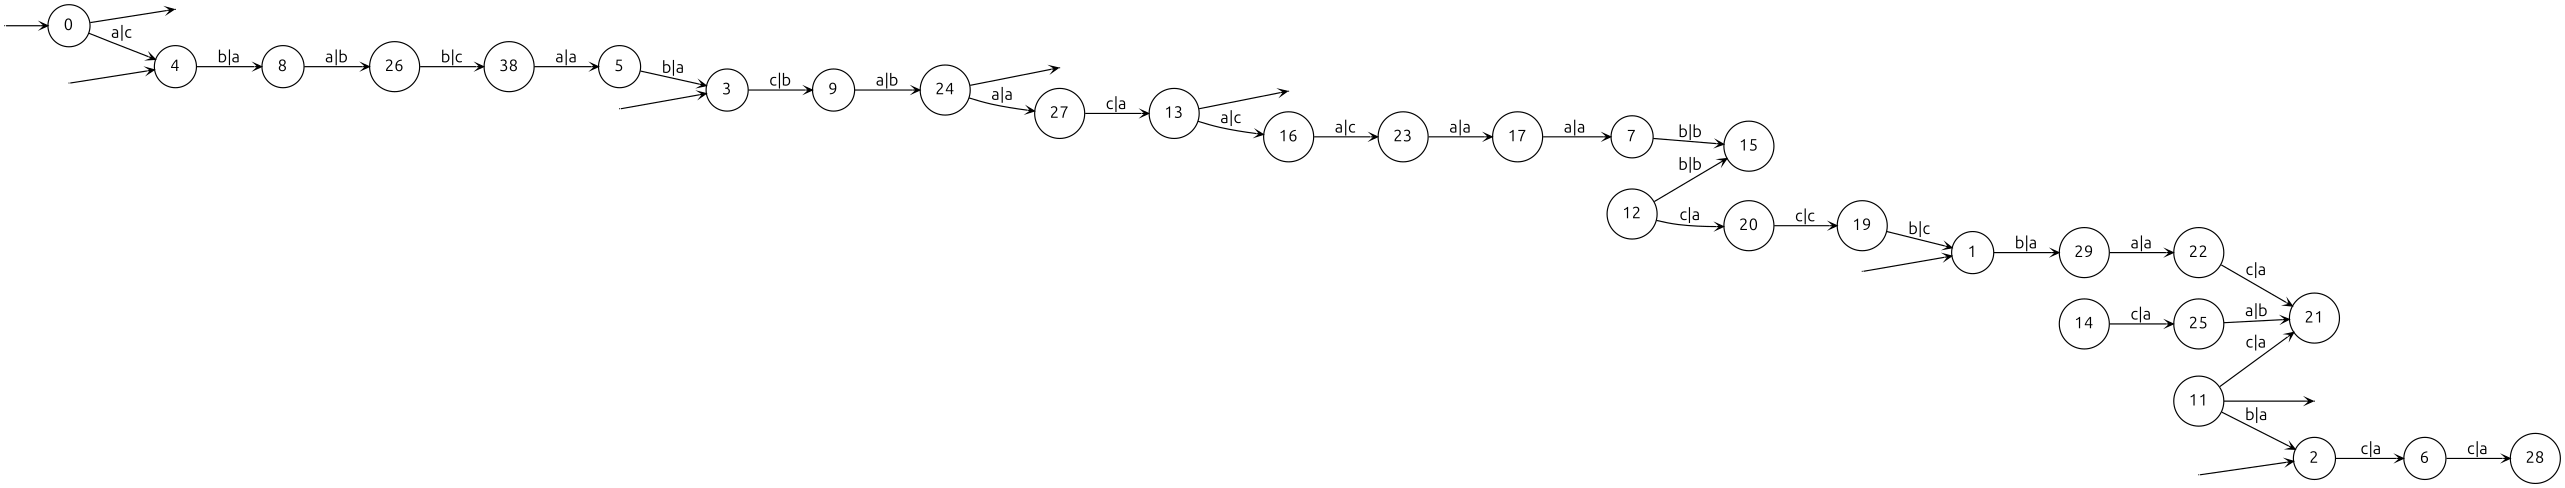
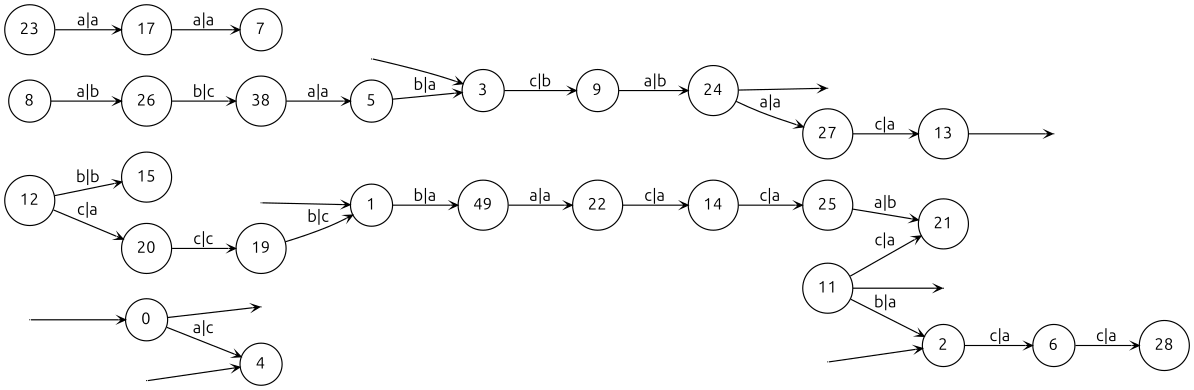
edge "4" -> "8": removed, label "b|a"
node "16": removed
edge "7" -> "15": removed, label "b|b"
node "29": label "29" -> "49"
edge "22" -> "21": now "22" -> "14"
